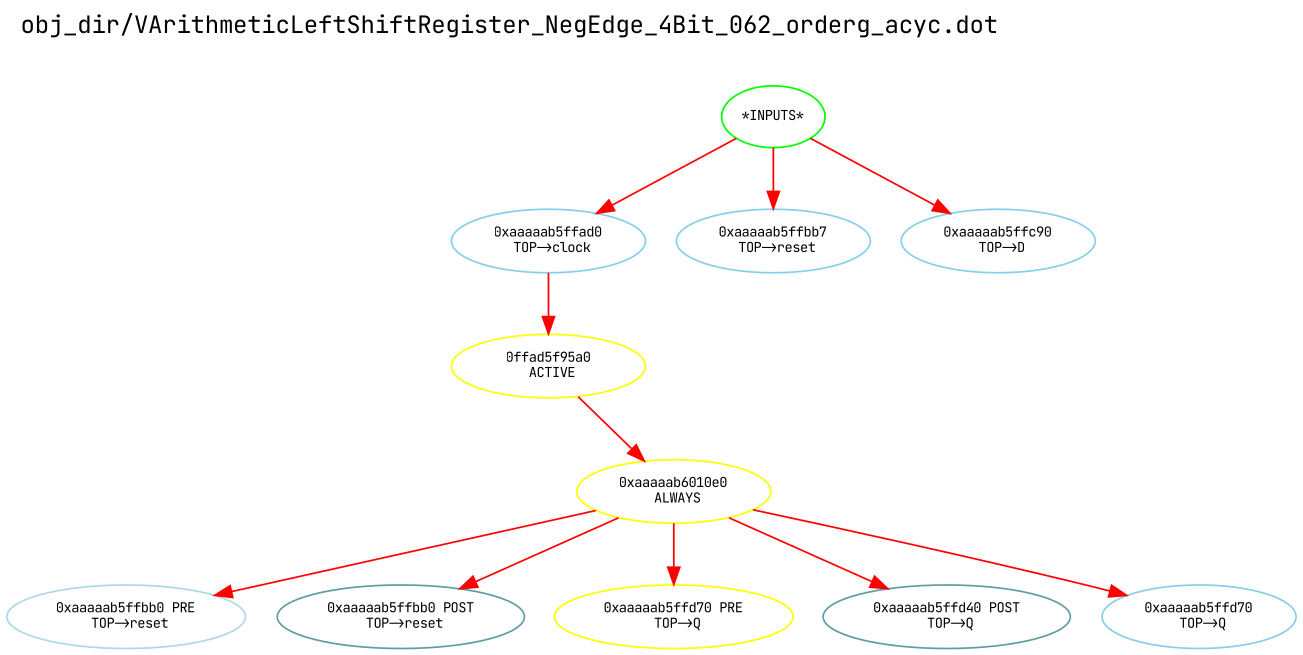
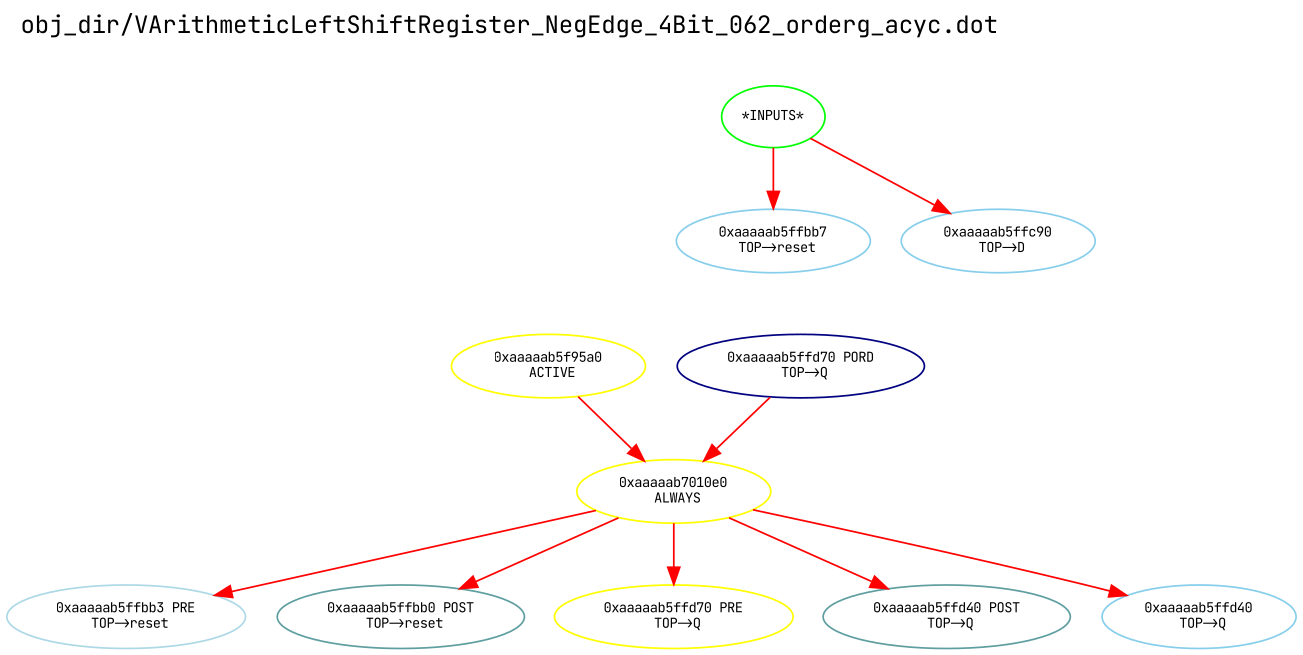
node "0xaaaaab5ffad0 TOP->clock": removed
node "0ffad5f95a0 ACTIVE": label "0ffad5f95a0 ACTIVE" -> "0xaaaaab5f95a0 ACTIVE"
node "0xaaaaab5ffd70 PORD TOP->Q": added
node "0xaaaaab6010e0 ALWAYS": label "0xaaaaab6010e0 ALWAYS" -> "0xaaaaab7010e0 ALWAYS"
node "0xaaaaab5ffbb0 PRE TOP->reset": label "0xaaaaab5ffbb0 PRE TOP->reset" -> "0xaaaaab5ffbb3 PRE TOP->reset"
node "0xaaaaab5ffd70 TOP->Q": label "0xaaaaab5ffd70 TOP->Q" -> "0xaaaaab5ffd40 TOP->Q"
